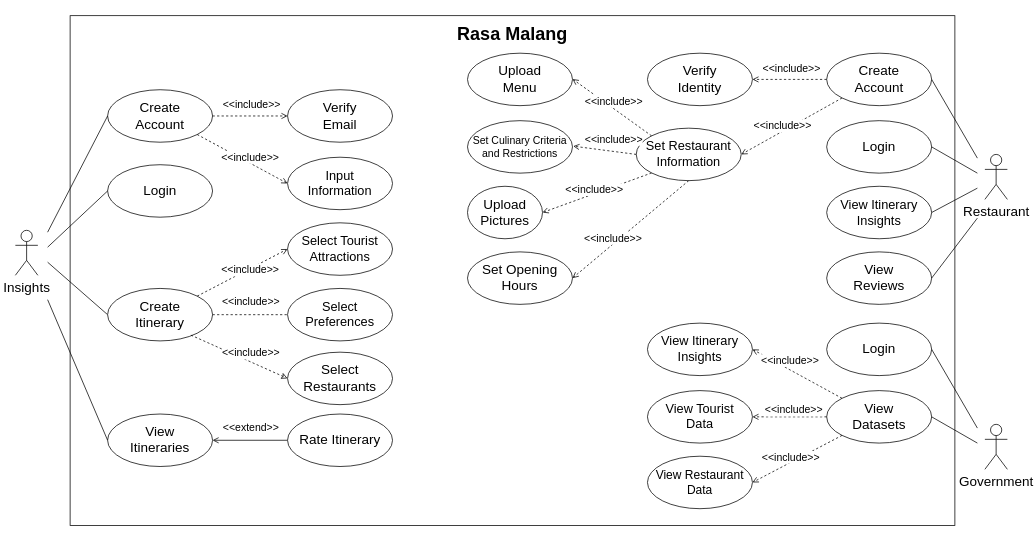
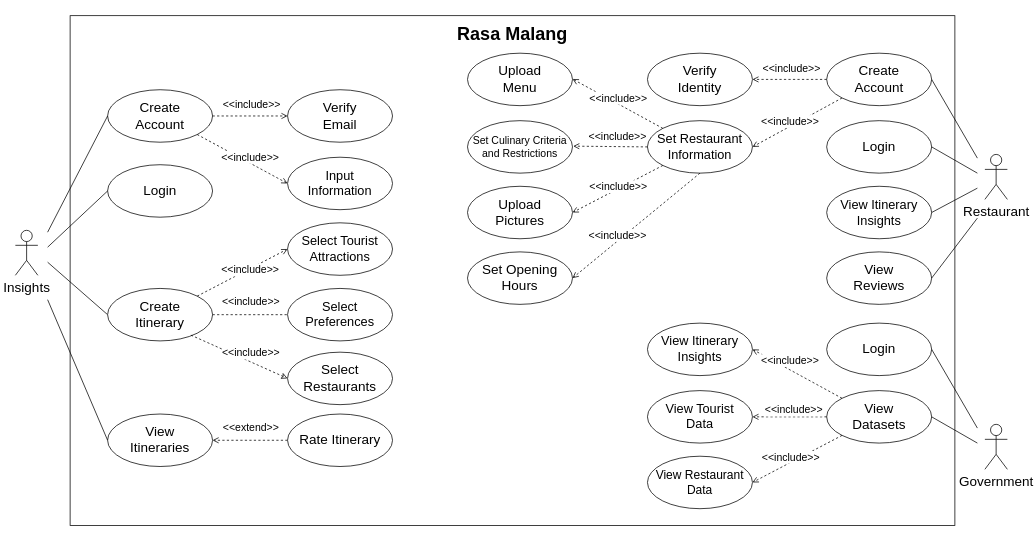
node "Set Restaurant Information": moved (689, 154) -> (700, 147)
node "Upload Pictures": size 75x53 -> 105x53
edge "Rate Itinerary" -> "View Itineraries": style solid -> dashed
